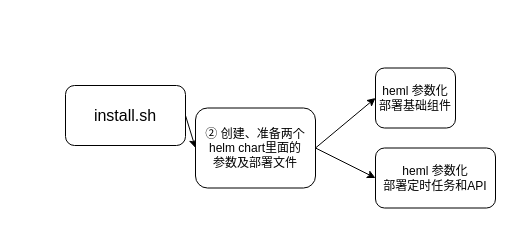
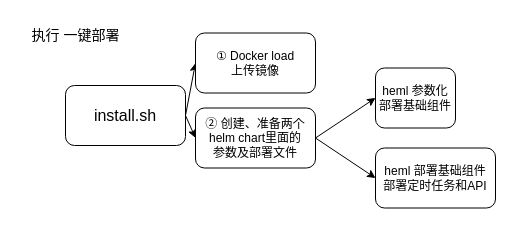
node "执行 一键部署": added
node "① Docker load 上传镜像": added
edge "install.sh" -> "① Docker load 上传镜像": added
node "② 创建、准备两个 helm chart里面的 参数及部署文件": size 120x80 -> 120x60
node "heml 参数化 部署定时任务和API": label "heml 参数化 部署定时任务和API" -> "heml 部署基础组件 部署定时任务和API"
